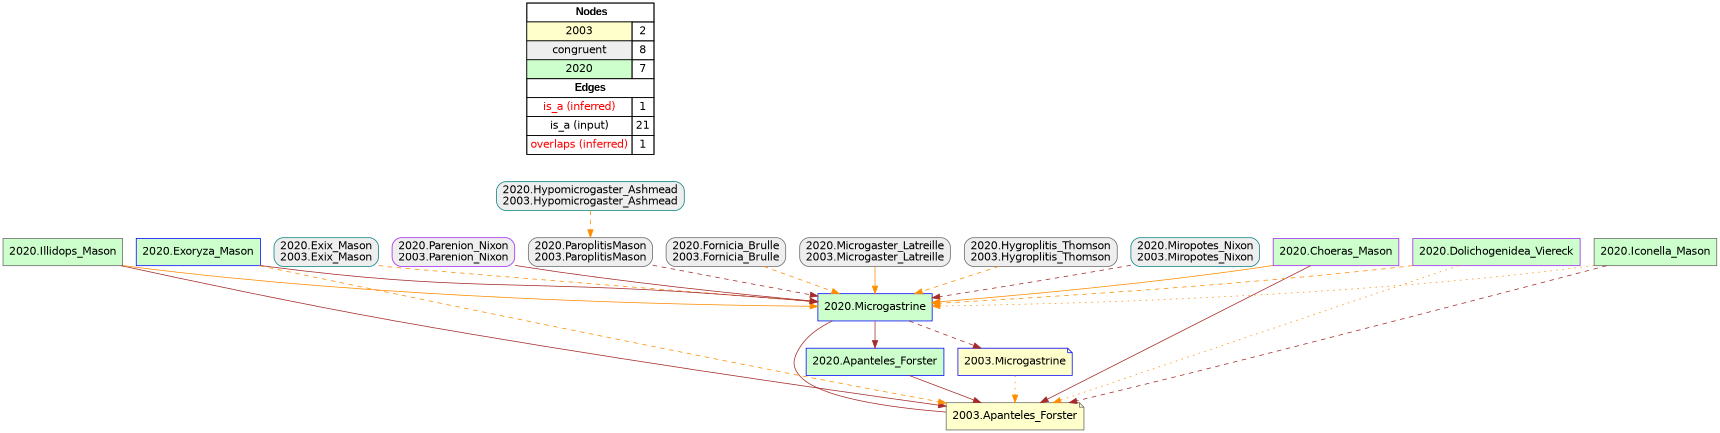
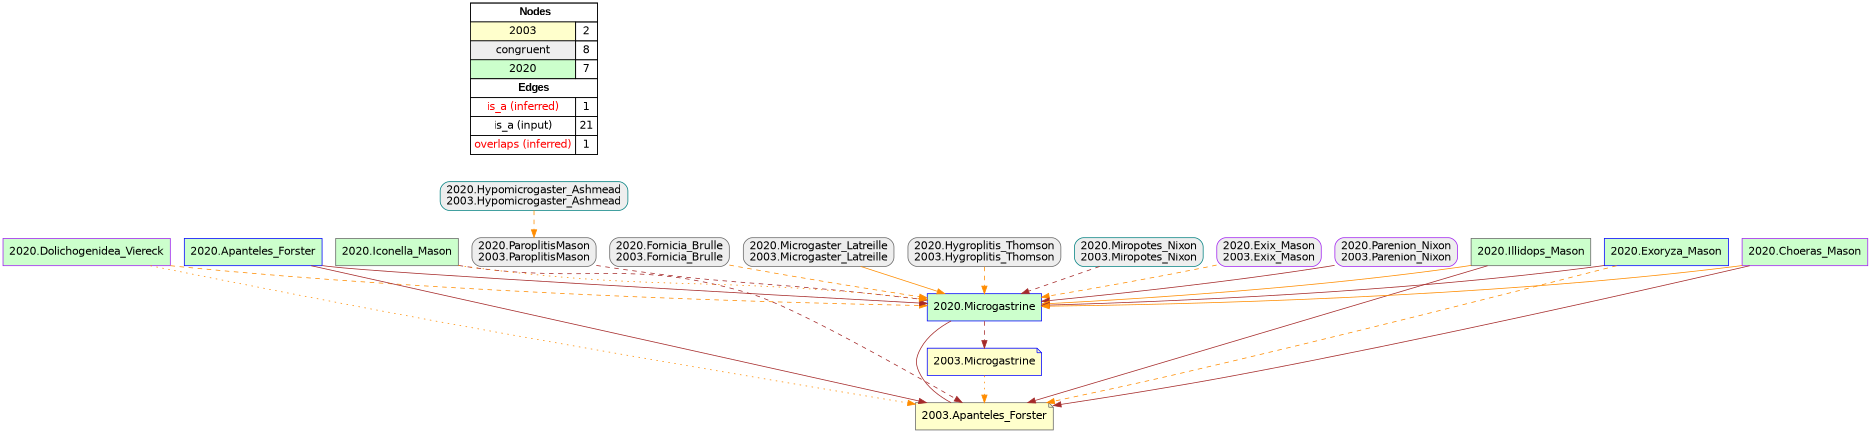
node "2020.Exix_Mason 2003.Exix_Mason": color teal -> purple
edge "2020.Microgastrine" -> "2020.Apanteles_Forster": reversed
